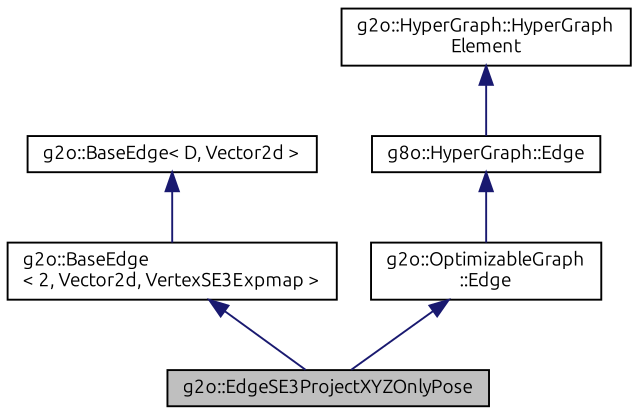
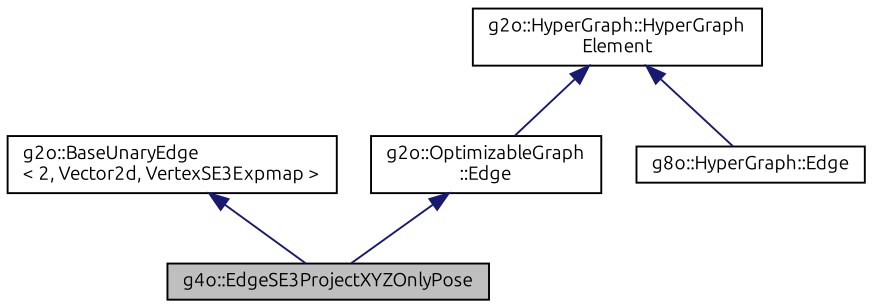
node "g2o::BaseEdge< D, Vector2d >": removed
edge "g2o::OptimizableGraph ::Edge" -> "g8o::HyperGraph::Edge": now "g2o::OptimizableGraph ::Edge" -> "g2o::HyperGraph::HyperGraph Element"
node "g2o::BaseEdge < 2, Vector2d, VertexSE3Expmap >": label "g2o::BaseEdge < 2, Vector2d, VertexSE3Expmap >" -> "g2o::BaseUnaryEdge < 2, Vector2d, VertexSE3Expmap >"
node "g2o::EdgeSE3ProjectXYZOnlyPose": label "g2o::EdgeSE3ProjectXYZOnlyPose" -> "g4o::EdgeSE3ProjectXYZOnlyPose"
